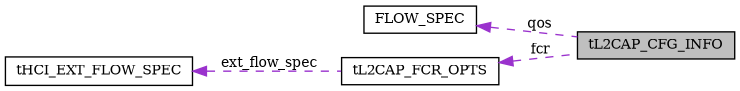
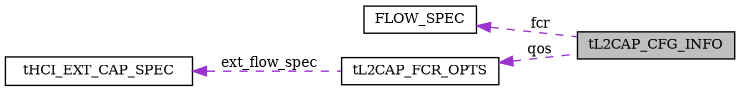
edge "tL2CAP_CFG_INFO" -> "FLOW_SPEC": label " qos" -> " fcr"
edge "tL2CAP_CFG_INFO" -> "tL2CAP_FCR_OPTS": label " fcr" -> " qos"
node "tHCI_EXT_FLOW_SPEC": label "tHCI_EXT_FLOW_SPEC" -> "tHCI_EXT_CAP_SPEC"
